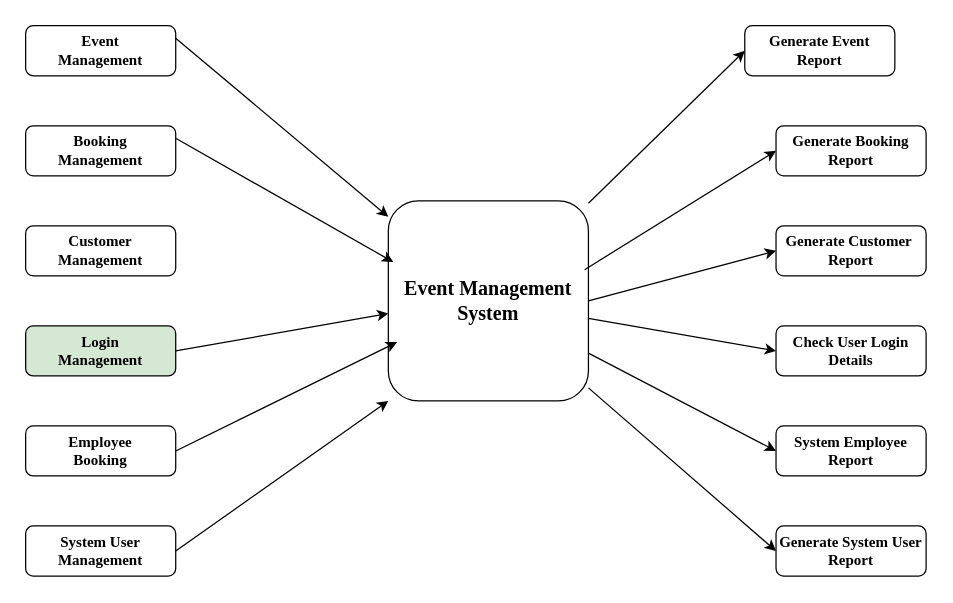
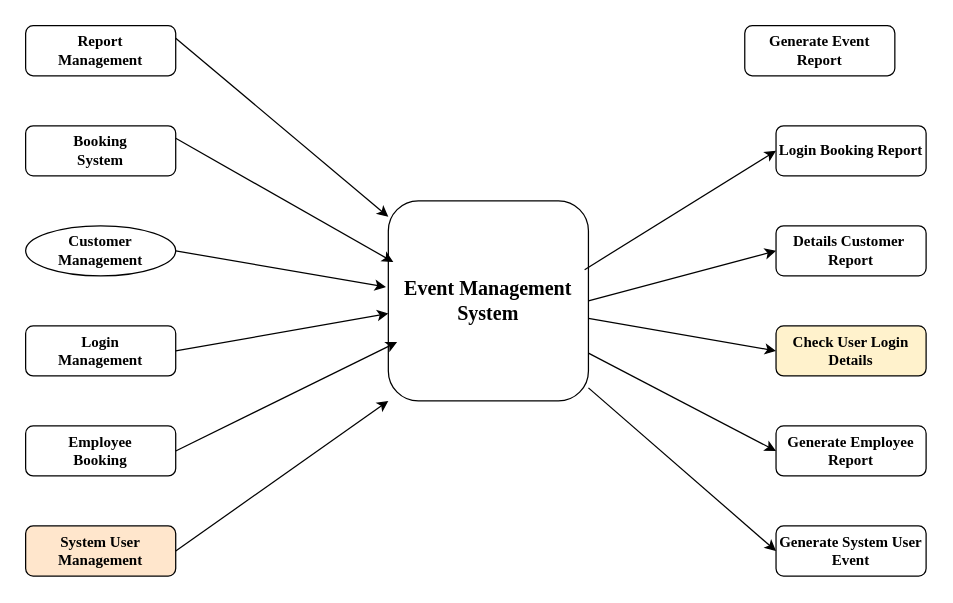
node "Event Management": label "Event Management" -> "Report Management"
edge "Event Management System" -> "Generate Event Report": removed
node "Booking Management": label "Booking Management" -> "Booking System"
node "Generate Booking Report": label "Generate Booking Report" -> "Login Booking Report"
node "Customer Management": shape rounded rectangle -> ellipse
node "Generate Customer Report": label "Generate Customer Report" -> "Details Customer Report"
edge "Customer Management" -> "Event Management System": added
node "Login Management": fillcolor #d5e8d4 -> #ffffff
node "Check User Login Details": fillcolor #ffffff -> #fff2cc
node "System Employee Report": label "System Employee Report" -> "Generate Employee Report"
node "System User Management": fillcolor #ffffff -> #ffe6cc
node "Generate System User Report": label "Generate System User Report" -> "Generate System User Event"
